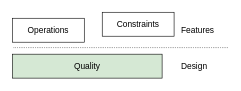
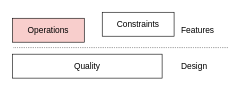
node "Operations": fillcolor #ffffff -> #f8cecc
node "Quality": fillcolor #d5e8d4 -> #ffffff
